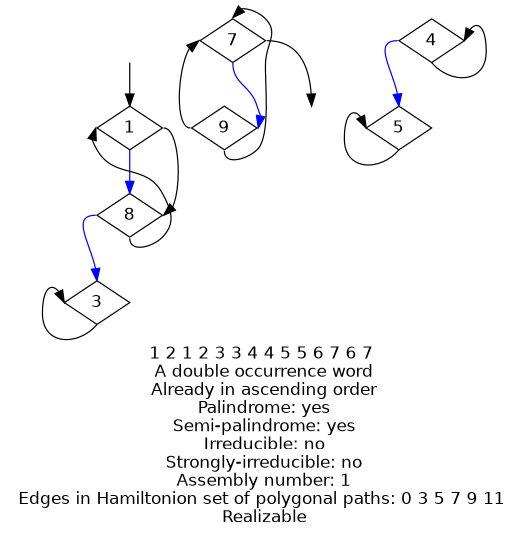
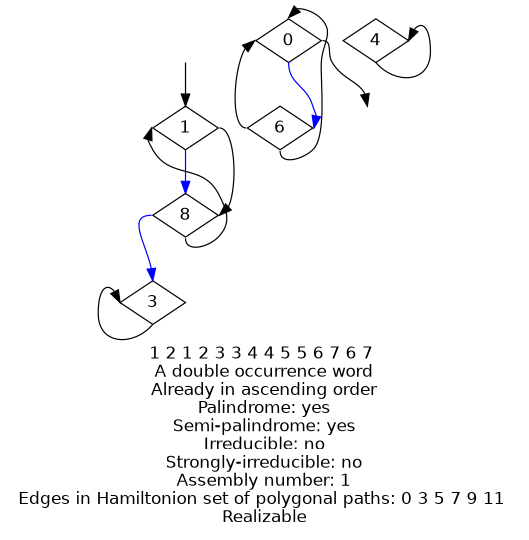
node "7": label "7" -> "0"
node "9": label "9" -> "6"
node "5": removed
